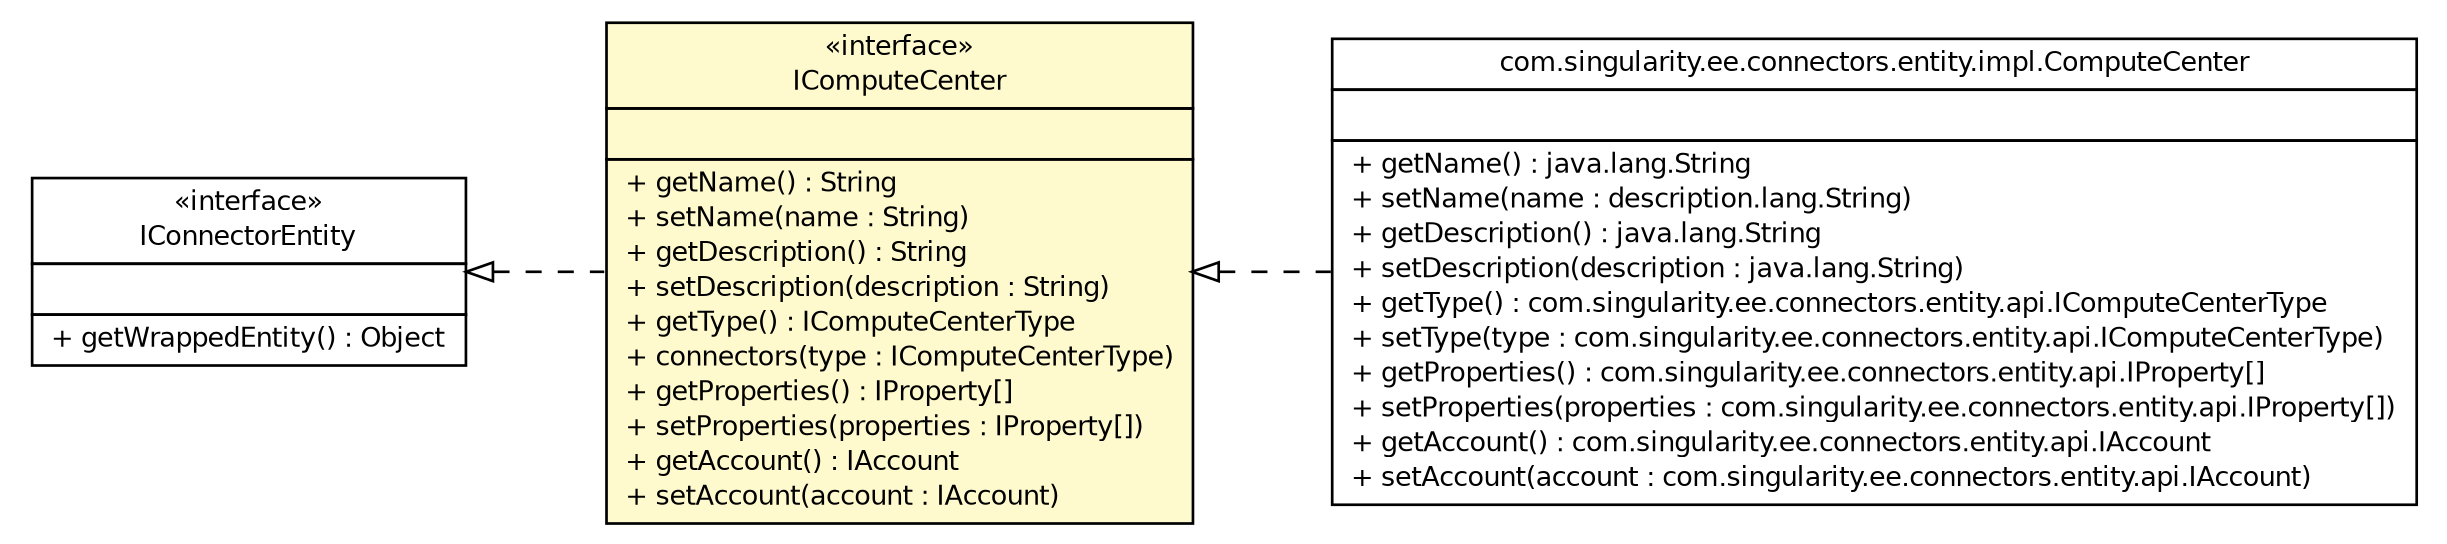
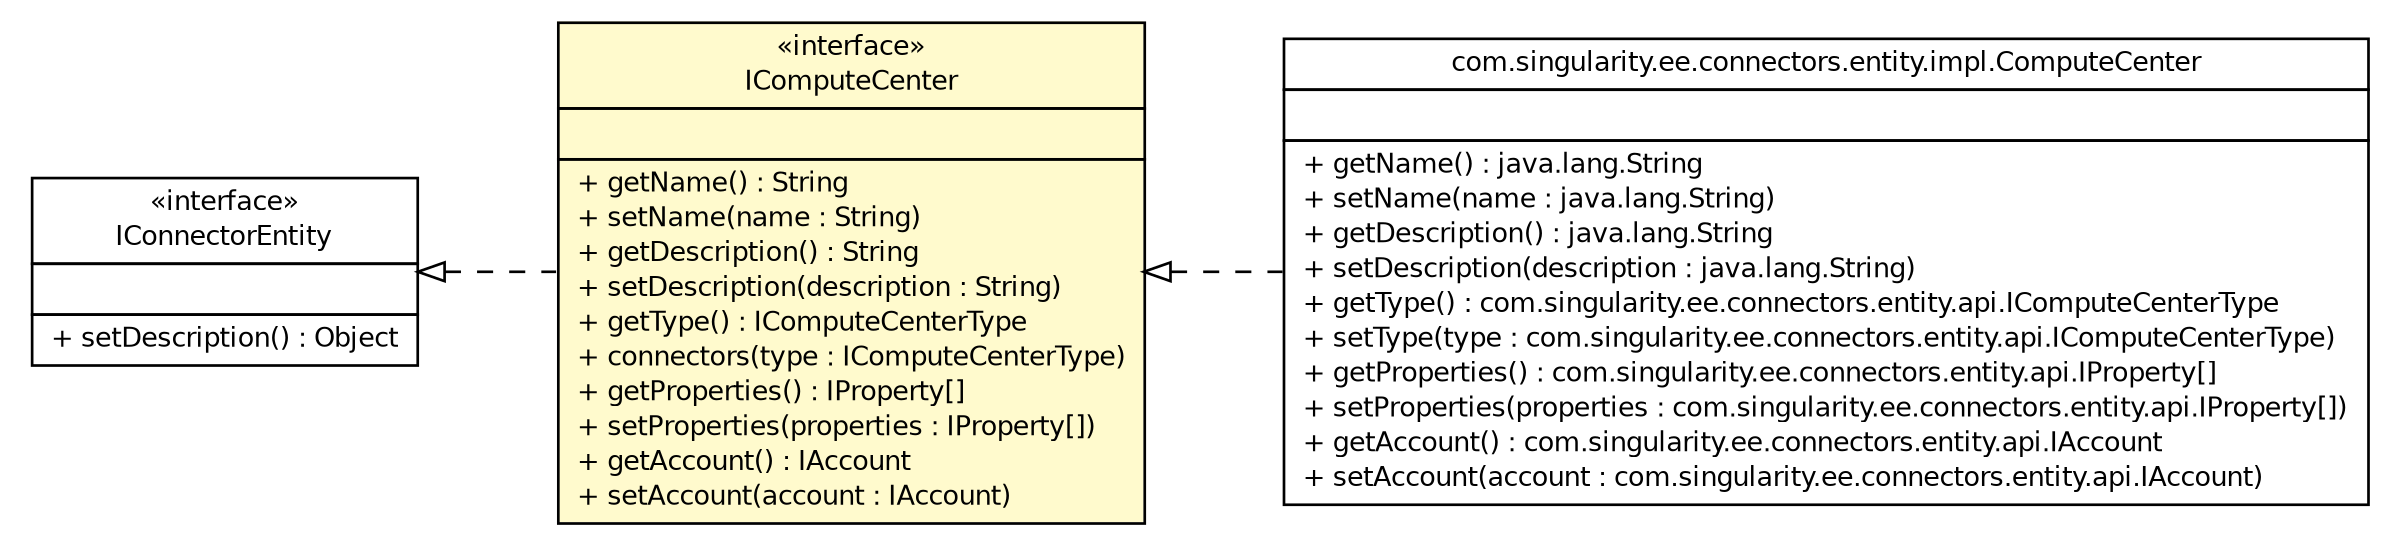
node "com.singularity.ee.connectors.entity.impl.ComputeCenter": text "+ setName(name : description.lang.String)" -> "+ setName(name : java.lang.String)"
node "IConnectorEntity": text "+ getWrappedEntity() : Object" -> "+ setDescription() : Object"
